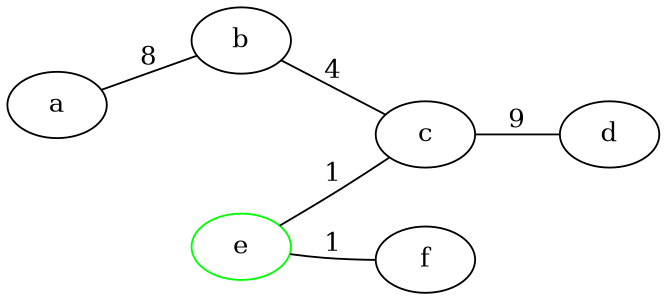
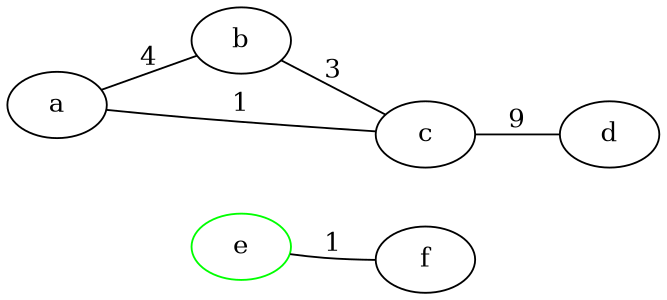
edge "b" -- "a": label "8" -> "4"
edge "b" -- "c": label "4" -> "3"
edge "c" -- "e": now "c" -- "a"
